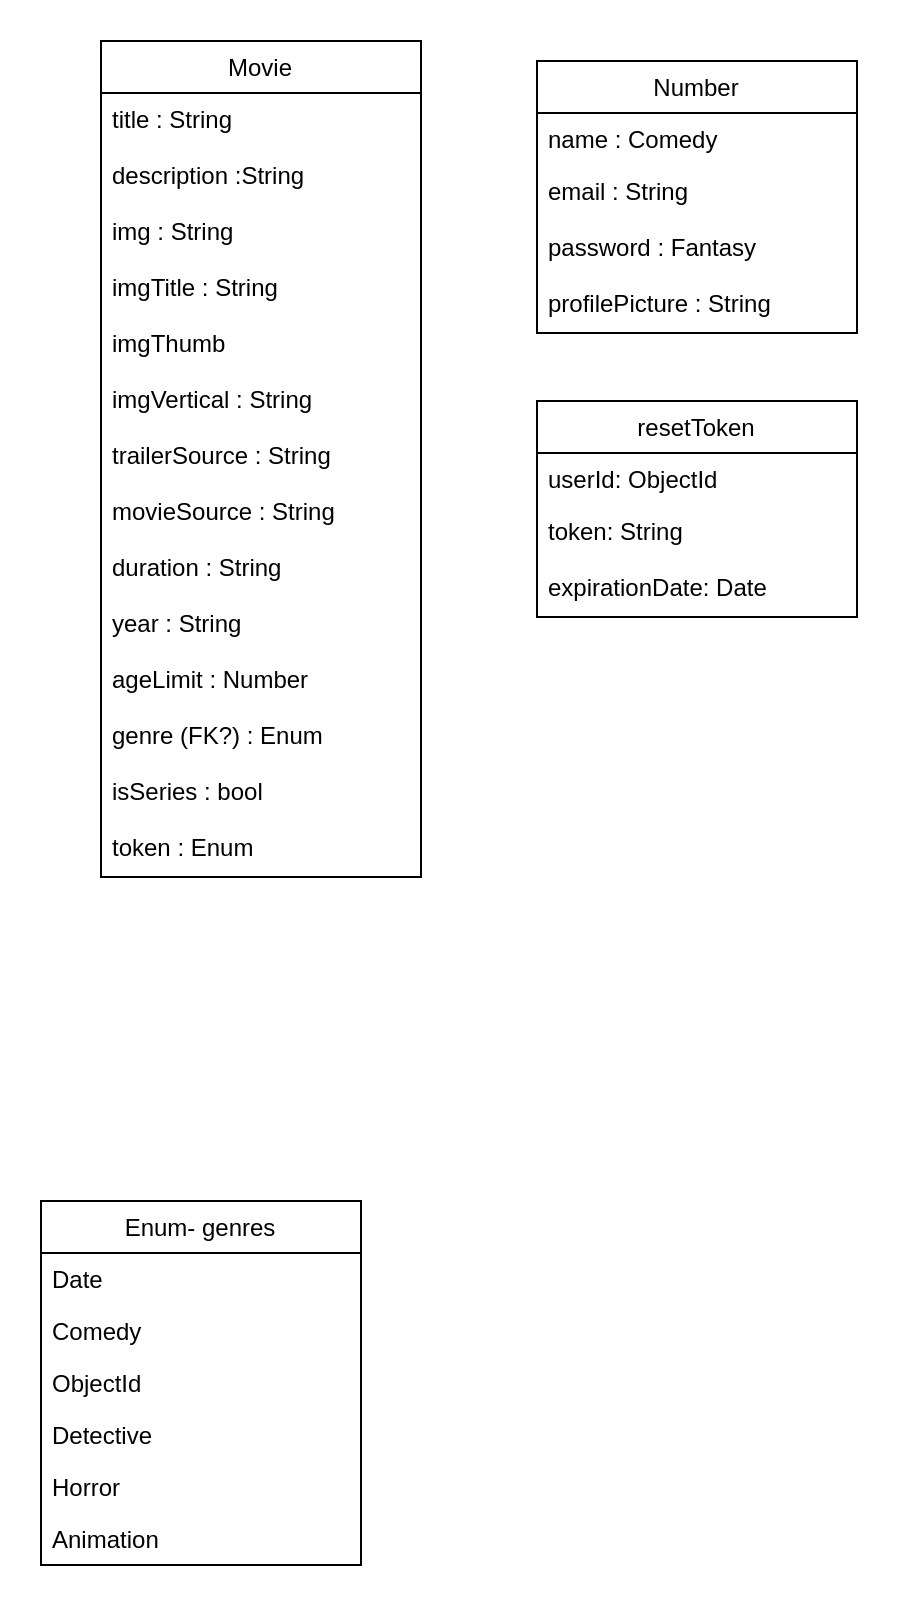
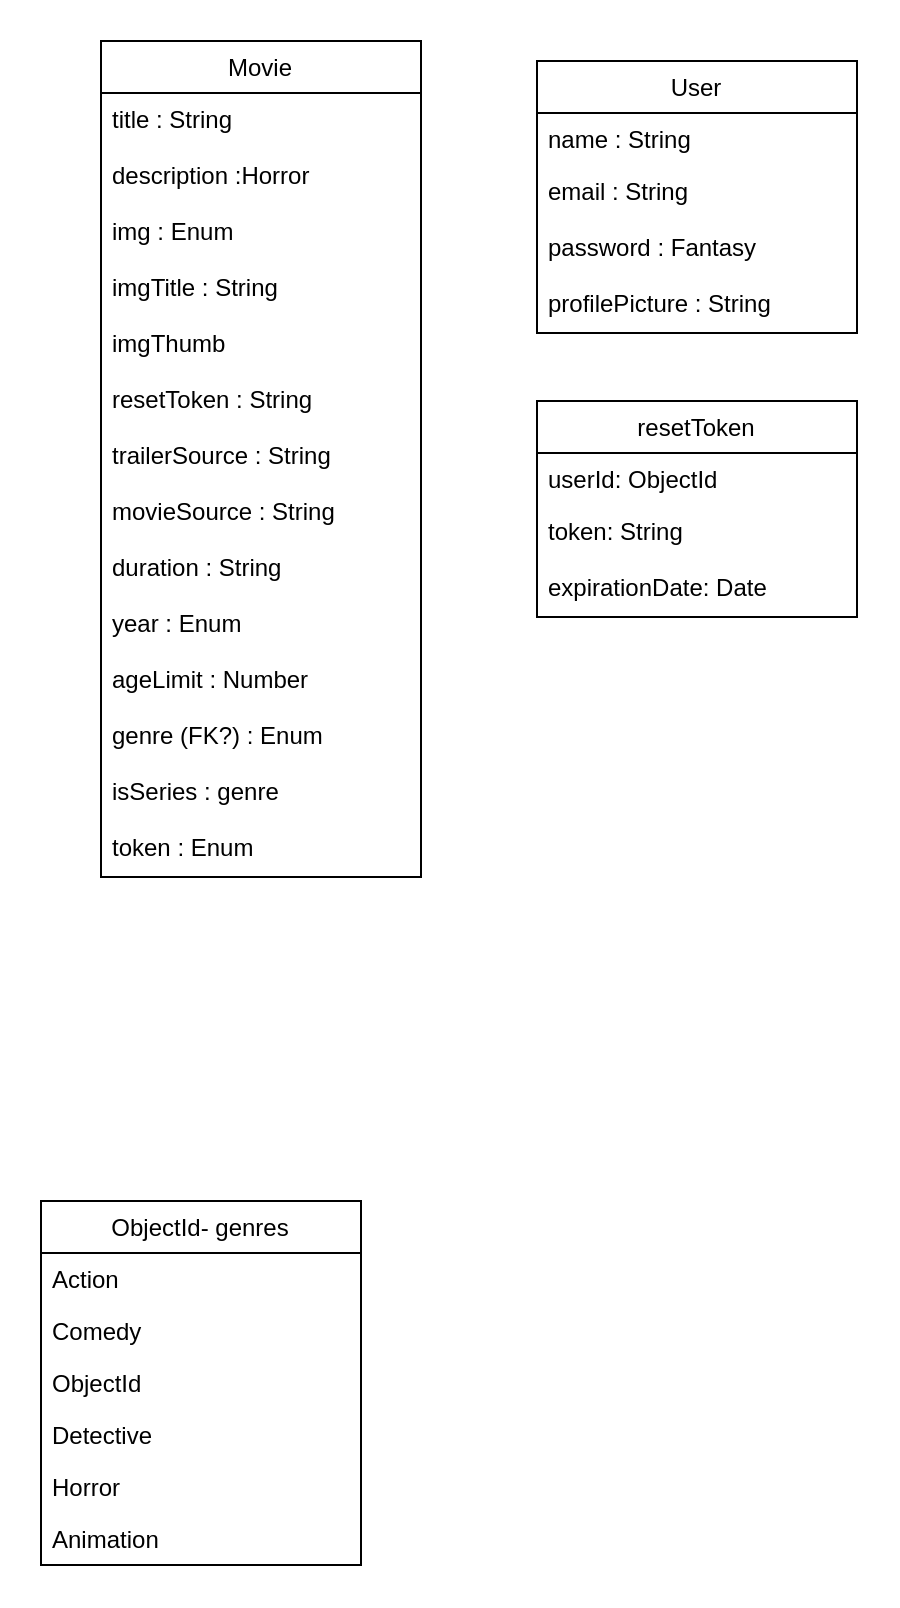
node "Number": label "Number" -> "User"
node "name : Comedy": label "name : Comedy" -> "name : String"
node "description :String": label "description :String" -> "description :Horror"
node "img : String": label "img : String" -> "img : Enum"
node "imgVertical : String": label "imgVertical : String" -> "resetToken : String"
node "year : String": label "year : String" -> "year : Enum"
node "isSeries : bool": label "isSeries : bool" -> "isSeries : genre"
node "Enum- genres": label "Enum- genres" -> "ObjectId- genres"
node "Date": label "Date" -> "Action"
